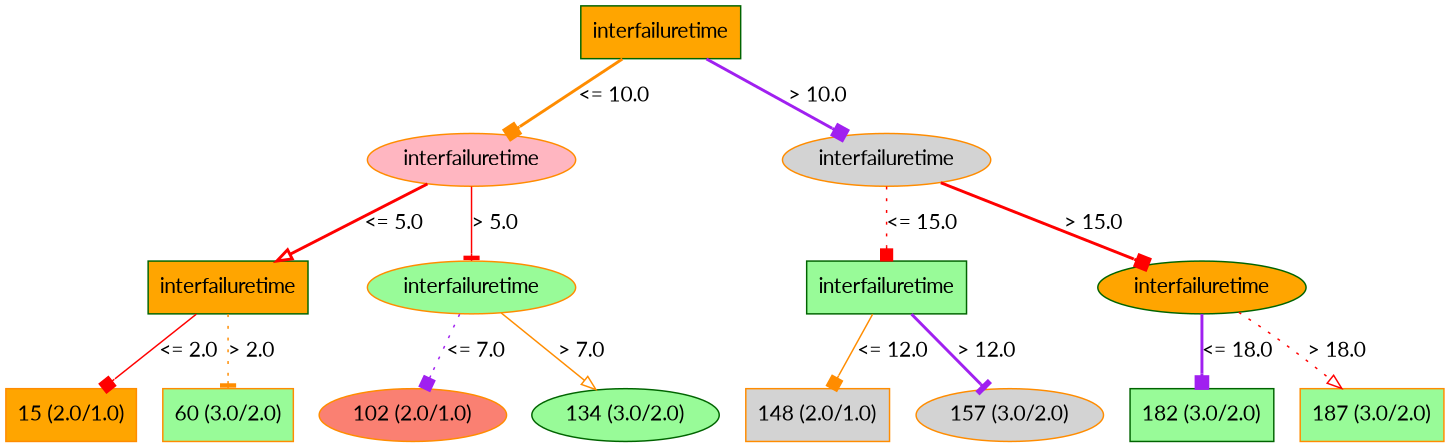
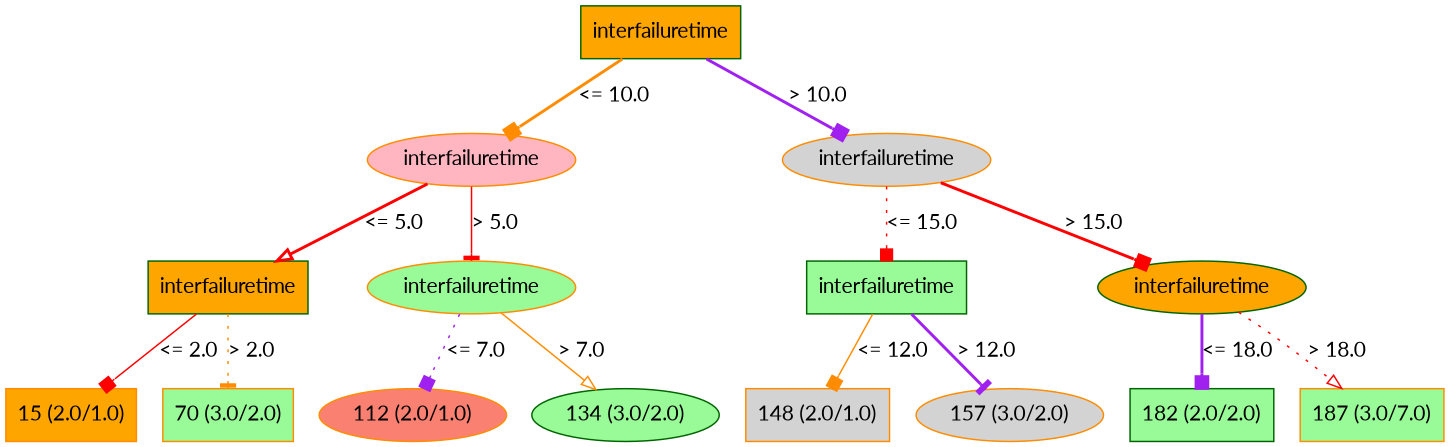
node "60 (3.0/2.0)": label "60 (3.0/2.0)" -> "70 (3.0/2.0)"
node "102 (2.0/1.0)": label "102 (2.0/1.0)" -> "112 (2.0/1.0)"
node "182 (3.0/2.0)": label "182 (3.0/2.0)" -> "182 (2.0/2.0)"
node "187 (3.0/2.0)": label "187 (3.0/2.0)" -> "187 (3.0/7.0)"
